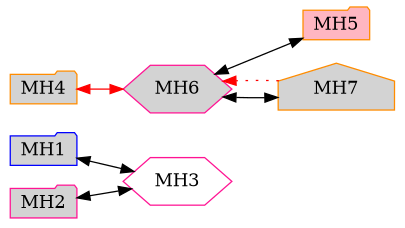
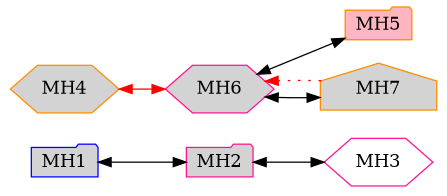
node "MH4": shape folder -> hexagon
edge "MH1" -- "MH3": now "MH1" -- "MH2"
